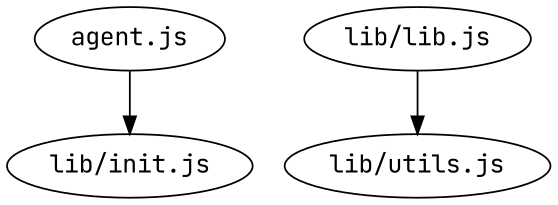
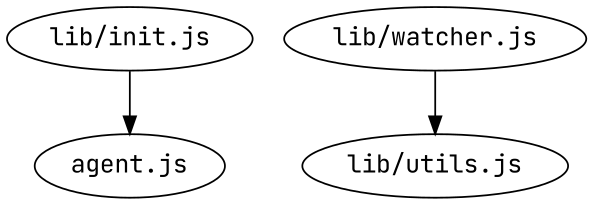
node "lib/lib.js": label "lib/lib.js" -> "lib/watcher.js"
edge "agent.js" -> "lib/init.js": reversed
